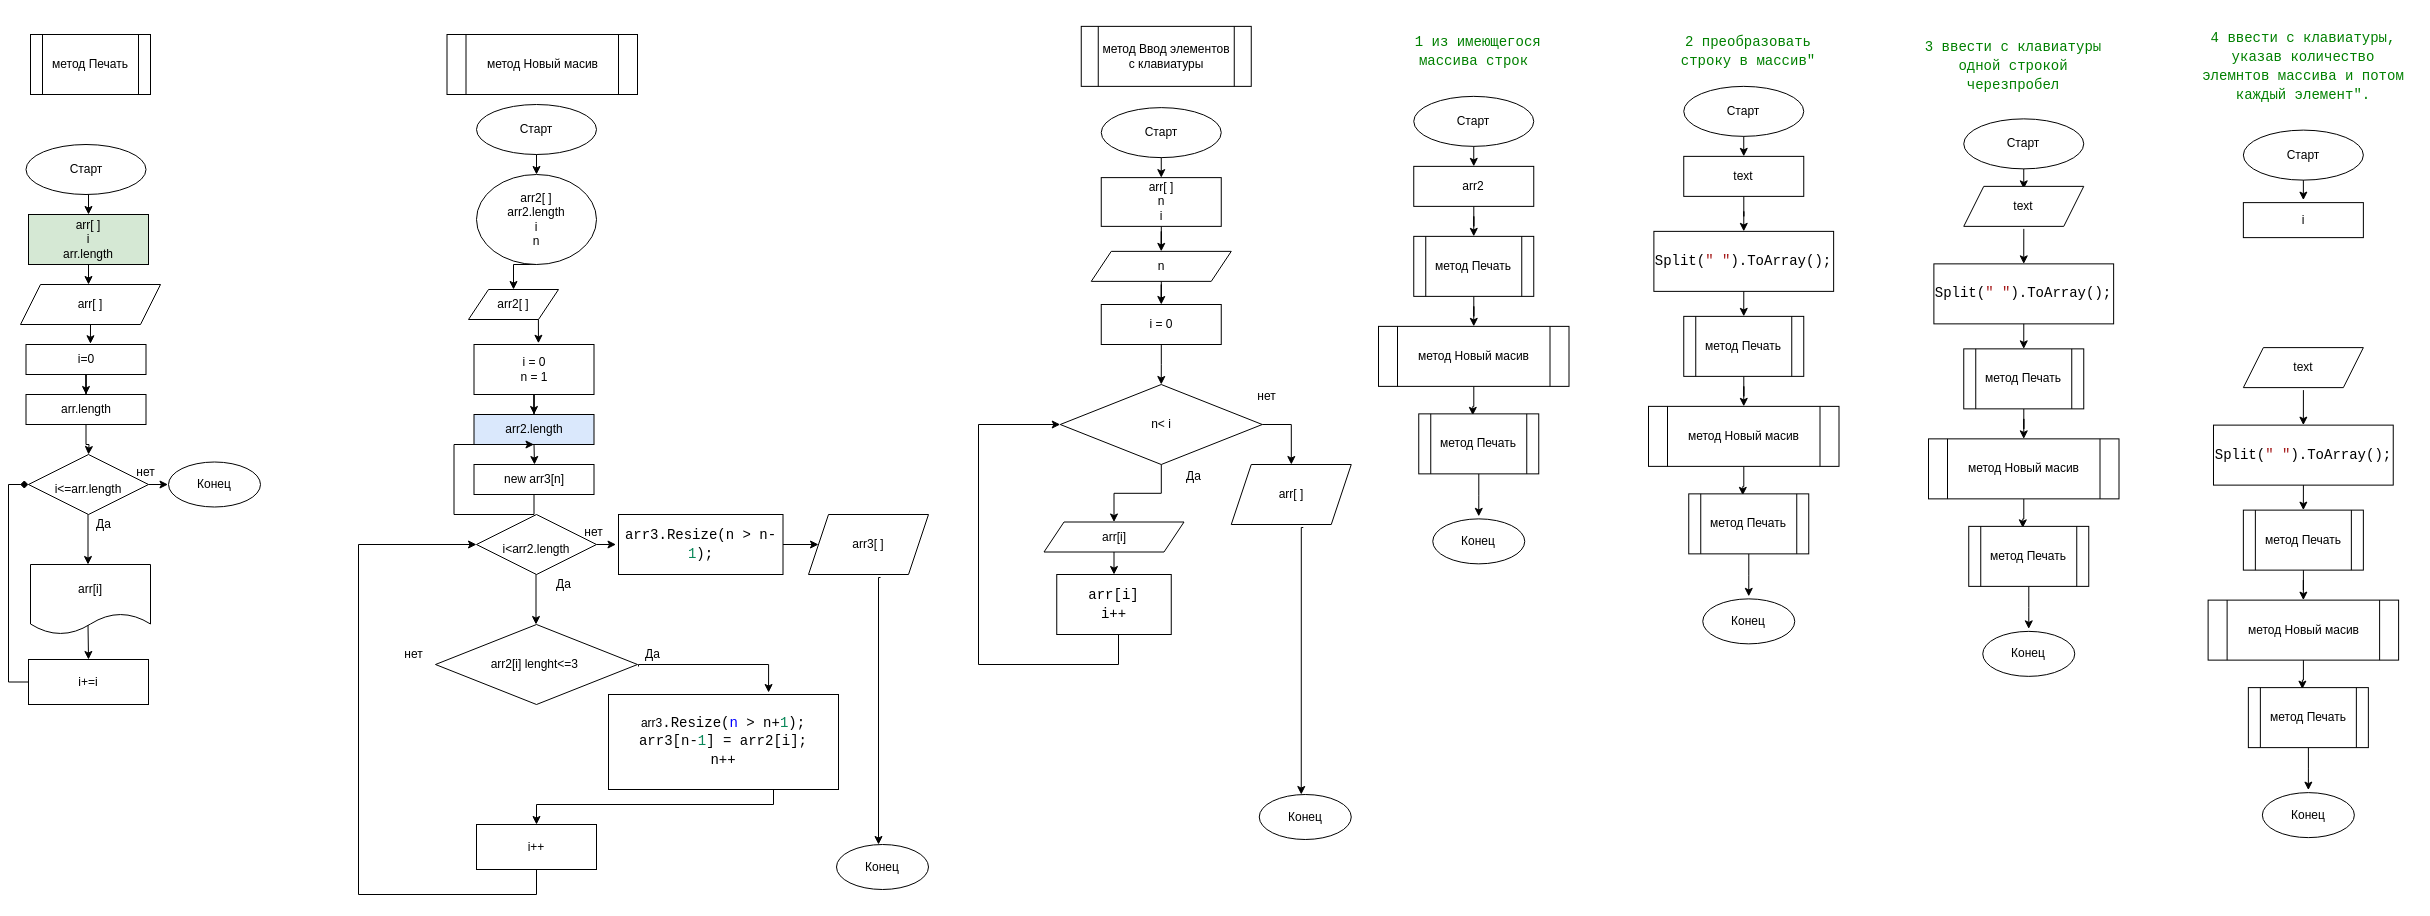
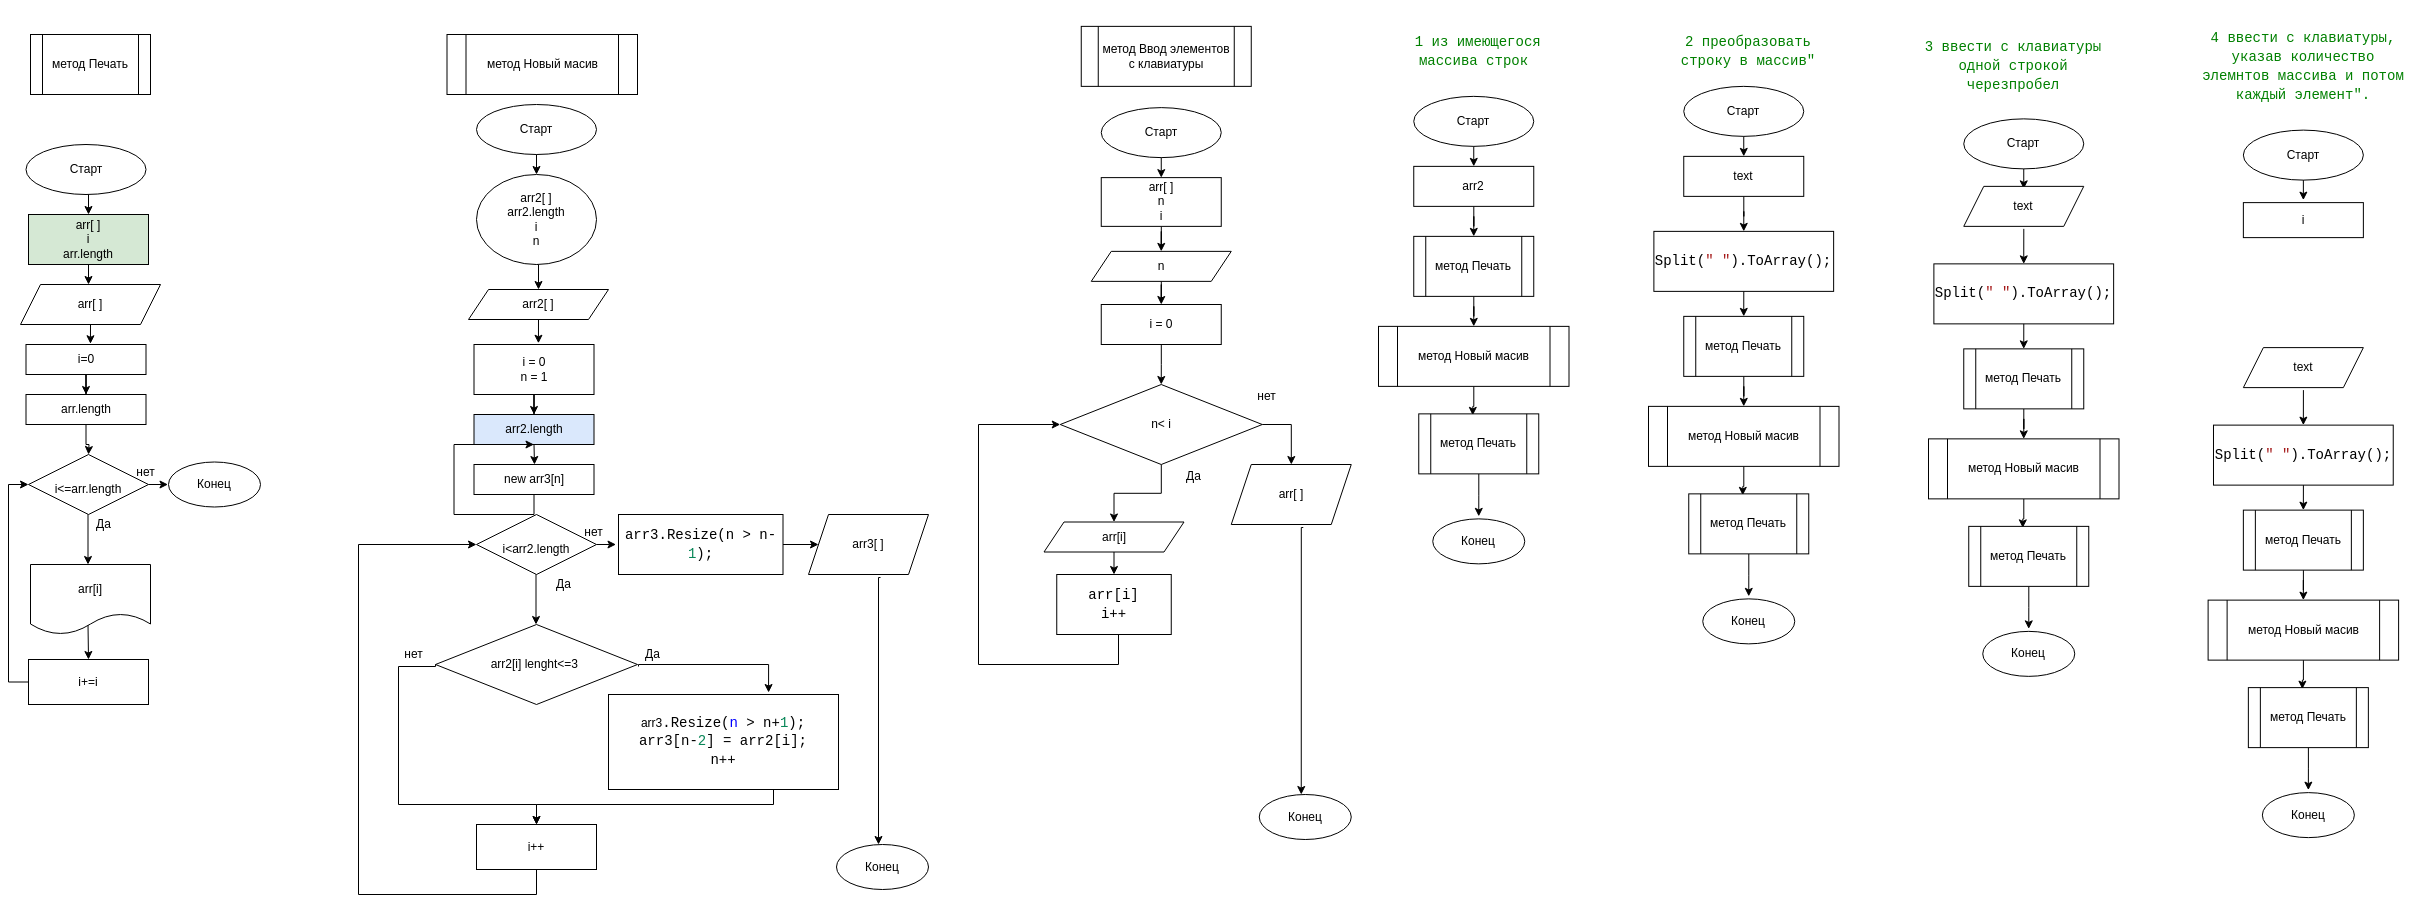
node "arr2[ ]": size 90x30 -> 140x30
edge "i+=i" -> "i<=arr.length": arrowhead diamond -> classic
node "arr3.Resize(n > n+1); arr3[n-1] = arr2[i]; n++": label "arr3.Resize(n > n+1); arr3[n-1] = arr2[i]; n++" -> "arr3.Resize(n > n+1); arr3[n-2] = arr2[i]; n++"
edge "arr2[i] lenght<=3" -> "i++": added
